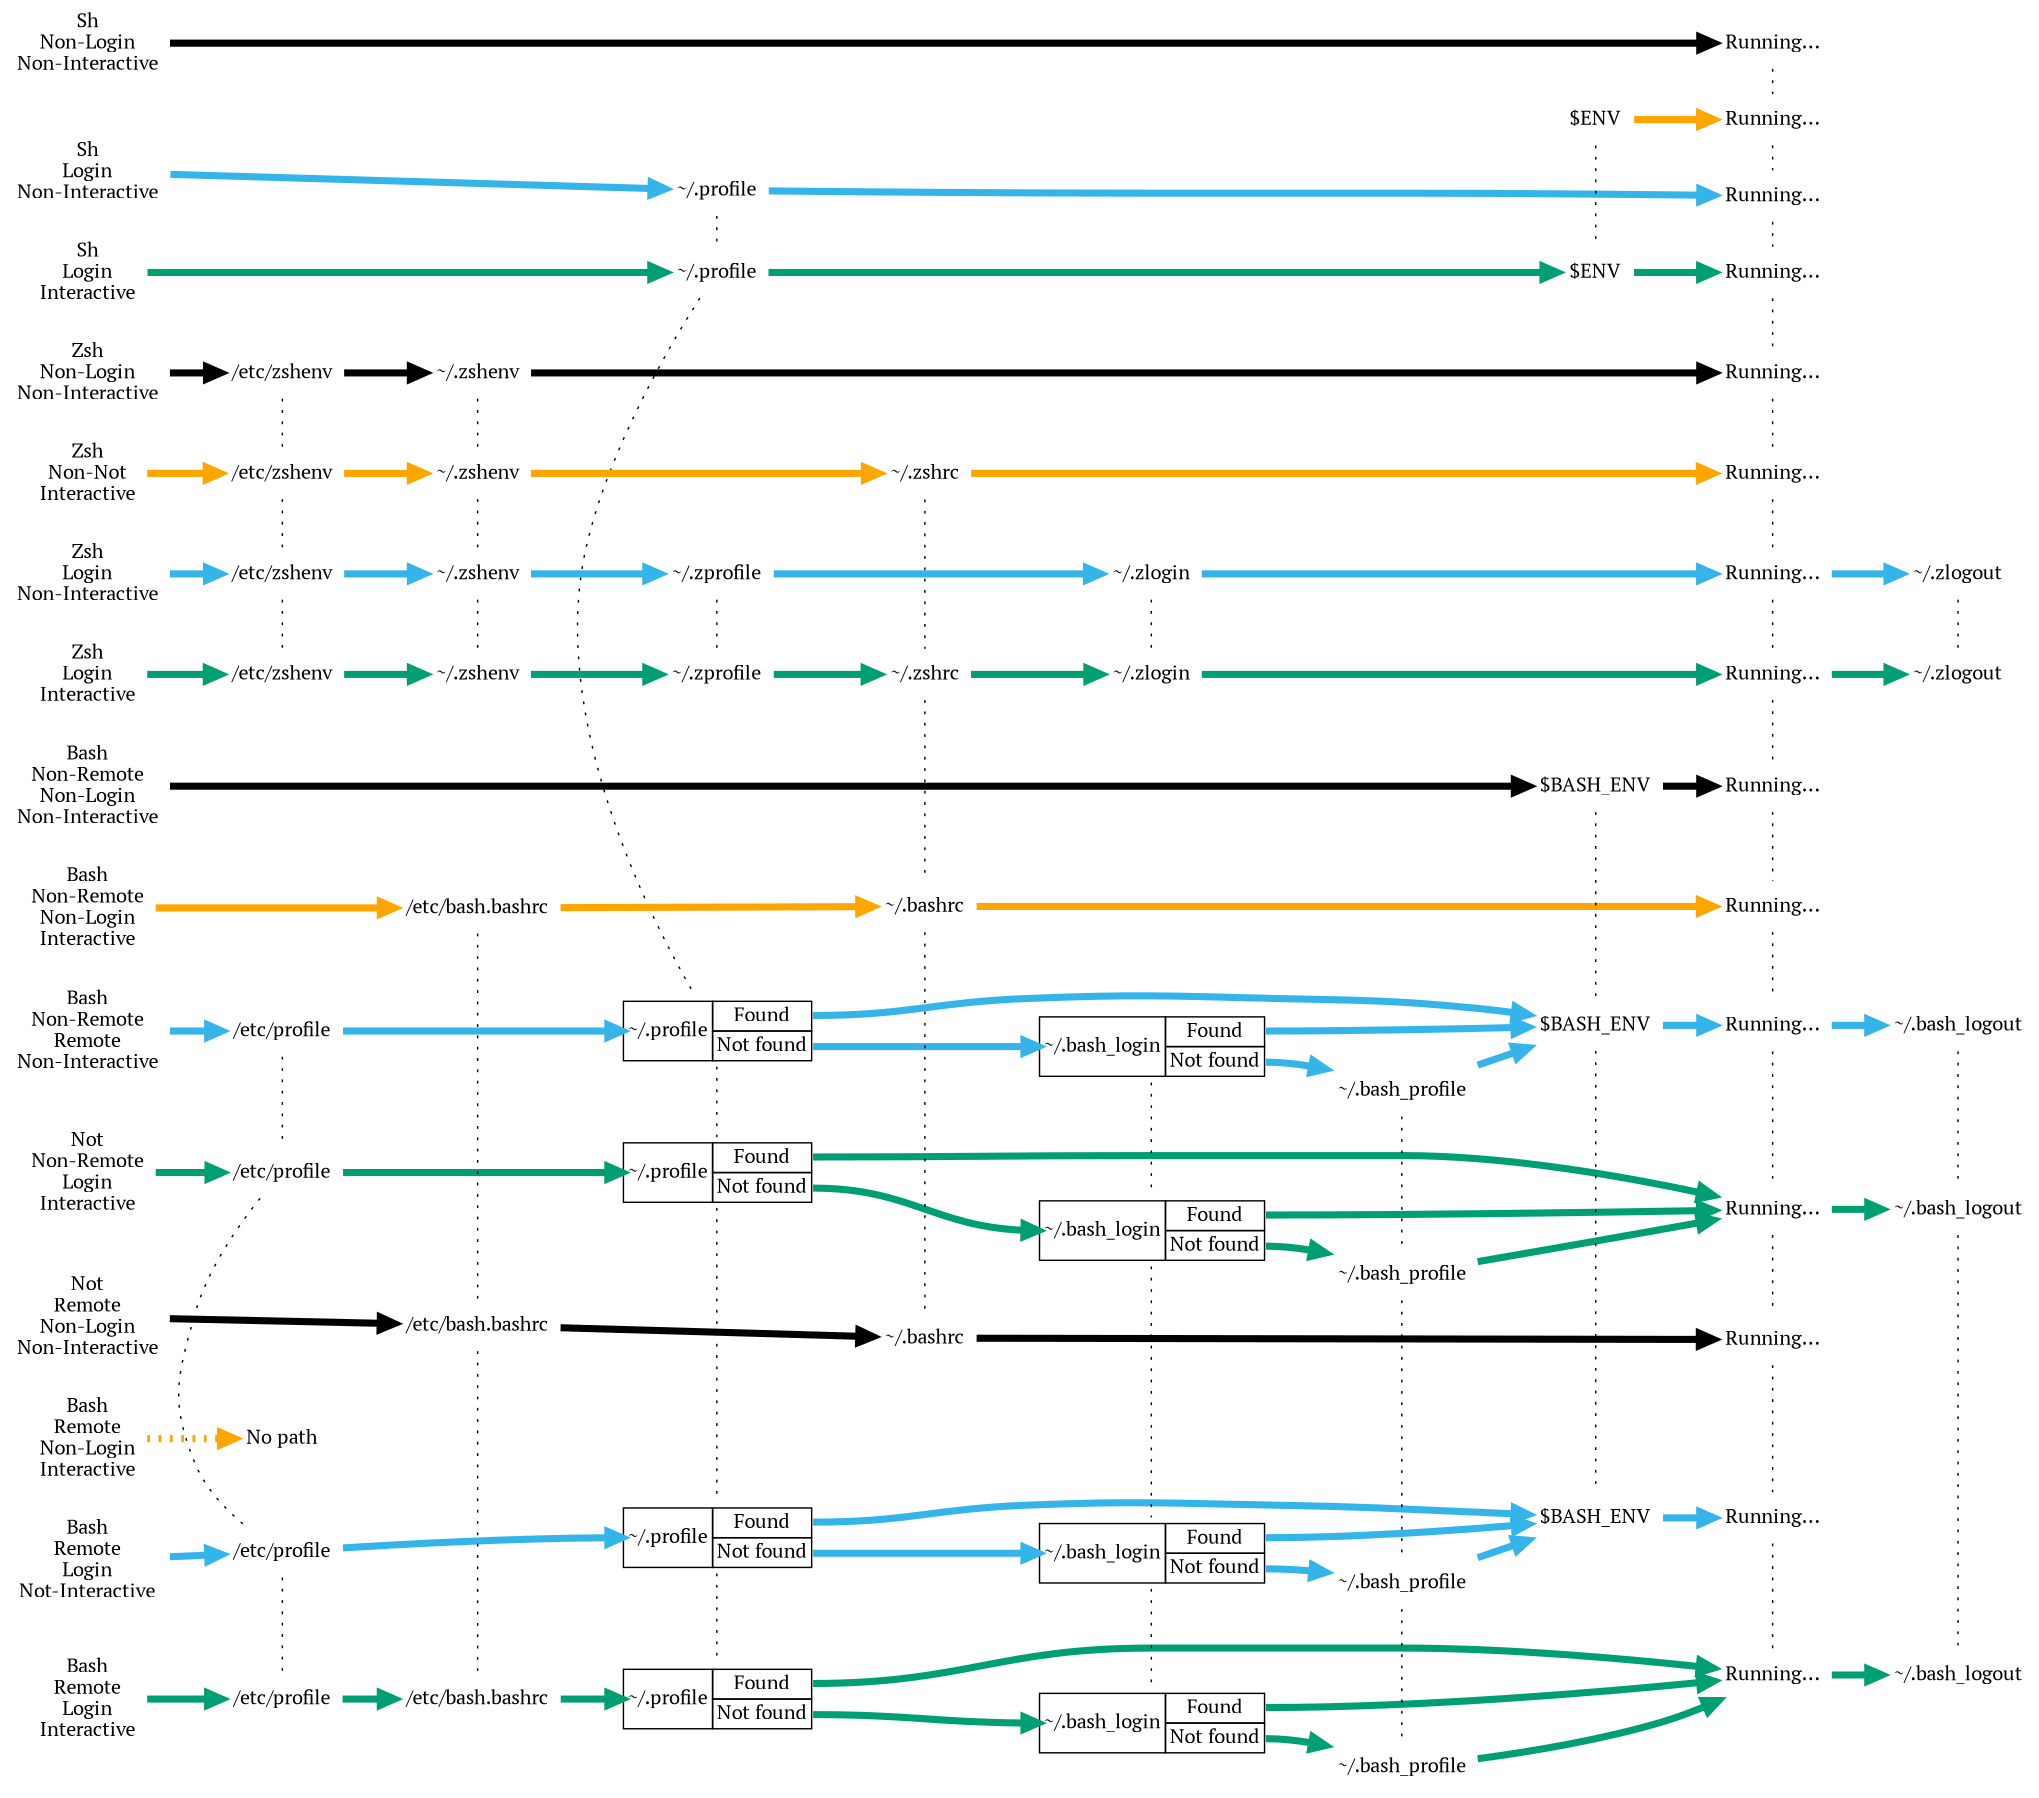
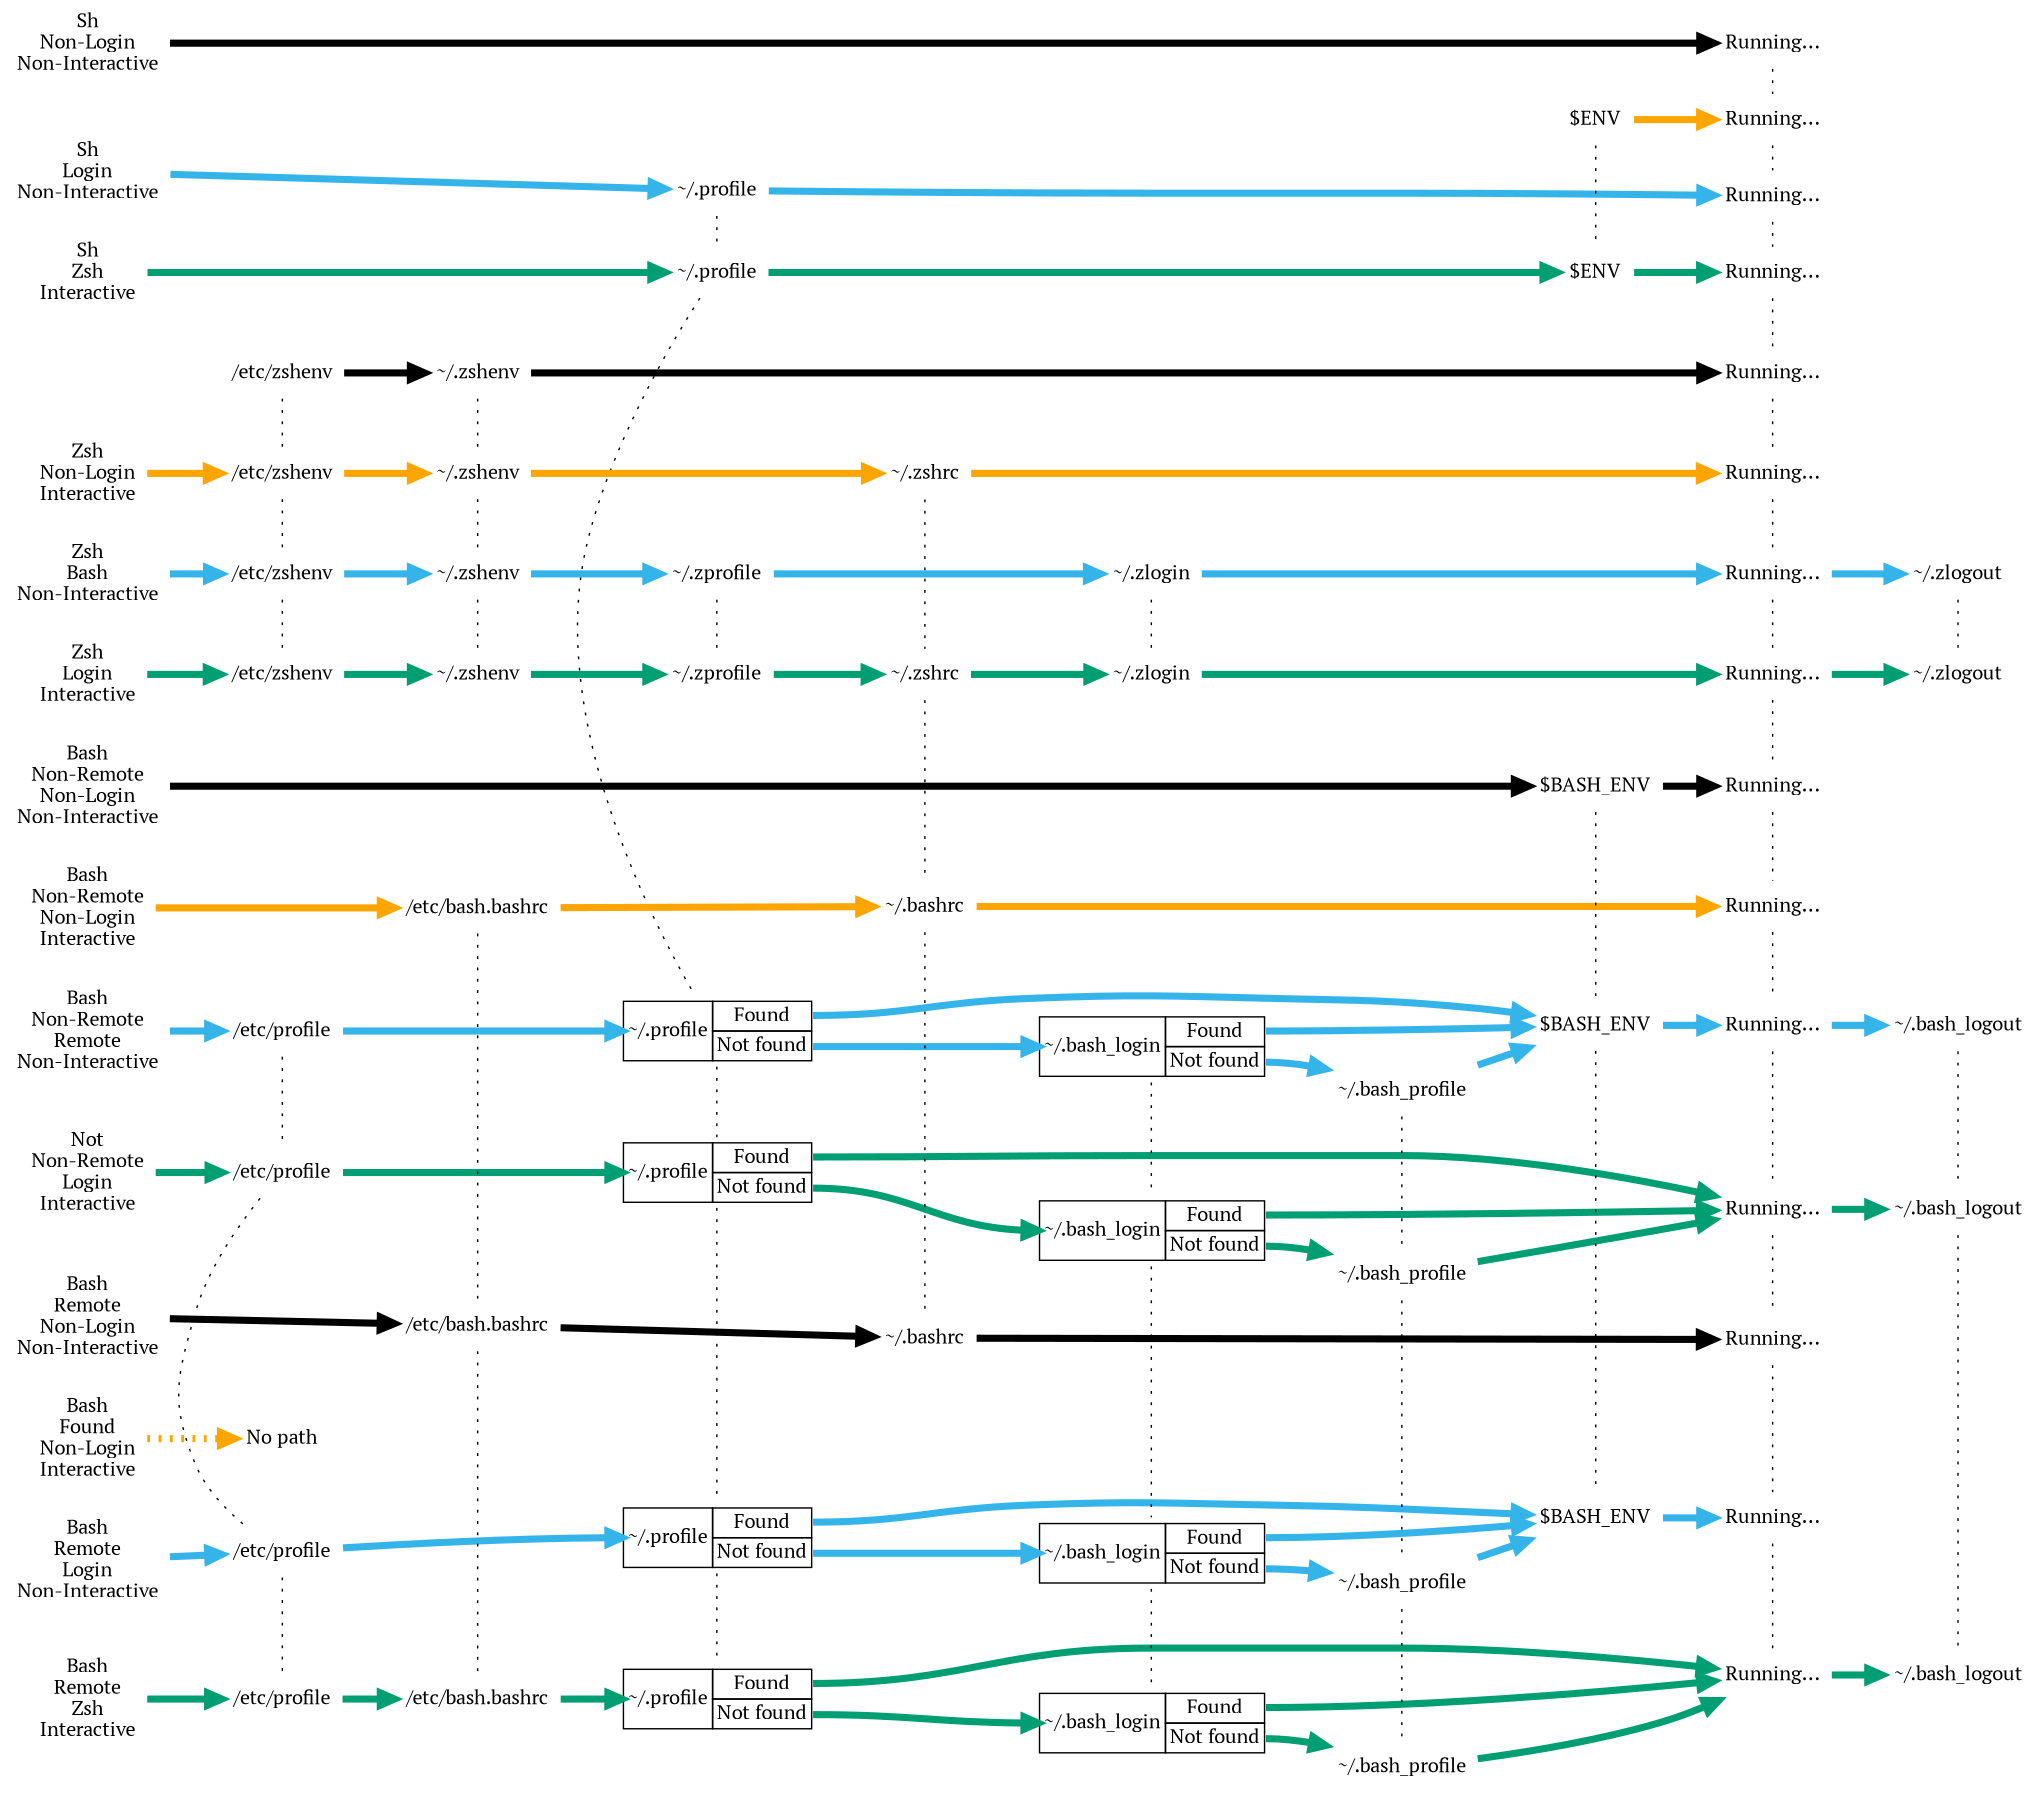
node "Sh Login Interactive": label "Sh Login Interactive" -> "Sh Zsh Interactive"
node "Zsh Non-Login Non-Interactive": removed
node "Zsh Non-Not Interactive": label "Zsh Non-Not Interactive" -> "Zsh Non-Login Interactive"
node "Zsh Login Non-Interactive": label "Zsh Login Non-Interactive" -> "Zsh Bash Non-Interactive"
node "Not Remote Non-Login Non-Interactive": label "Not Remote Non-Login Non-Interactive" -> "Bash Remote Non-Login Non-Interactive"
node "Bash Remote Non-Login Interactive": label "Bash Remote Non-Login Interactive" -> "Bash Found Non-Login Interactive"
node "Bash Remote Login Not-Interactive": label "Bash Remote Login Not-Interactive" -> "Bash Remote Login Non-Interactive"
node "Bash Remote Login Interactive": label "Bash Remote Login Interactive" -> "Bash Remote Zsh Interactive"
